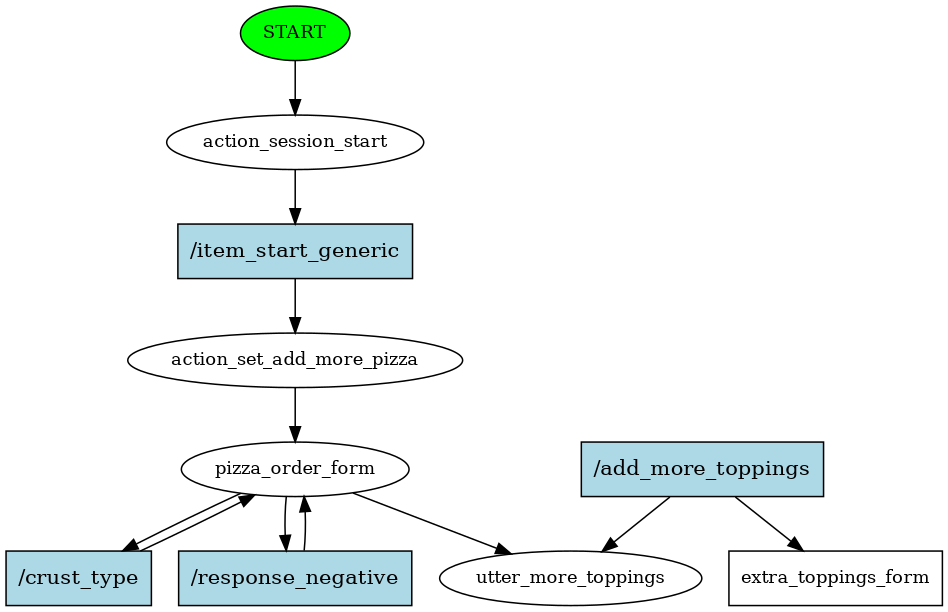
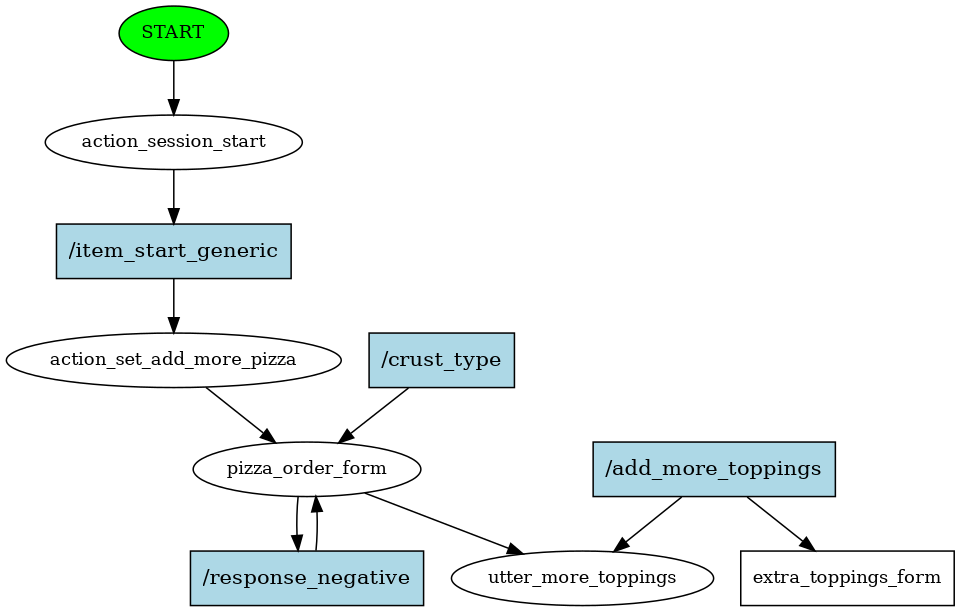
edge "pizza_order_form" -> "/crust_type": removed
